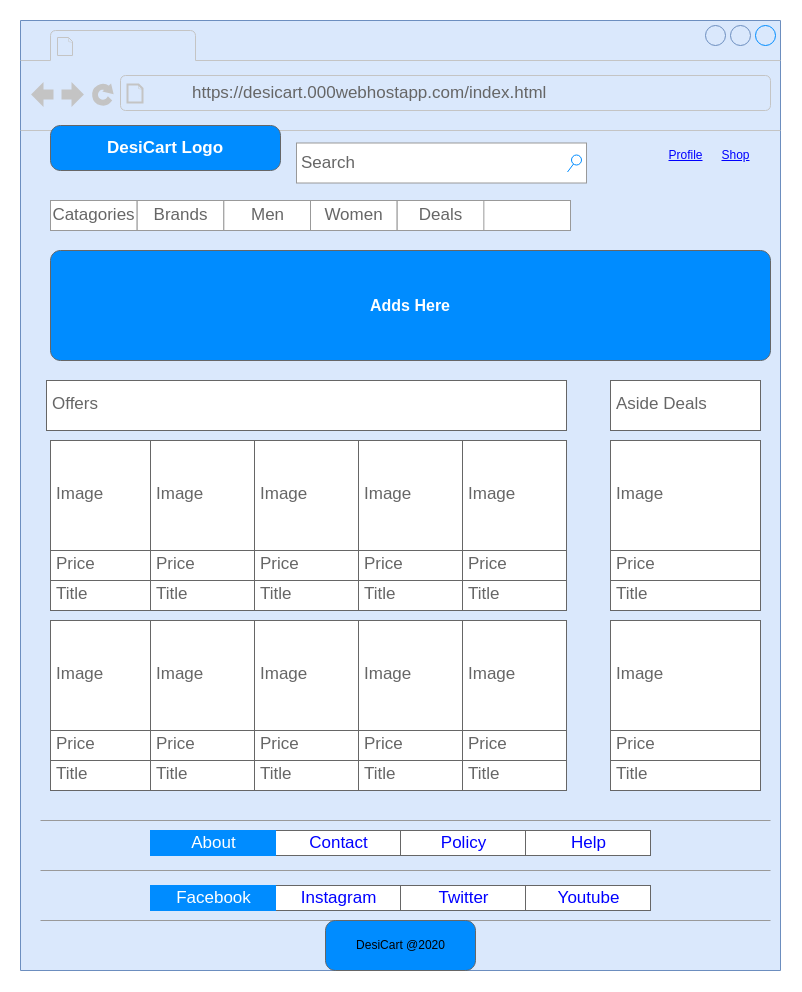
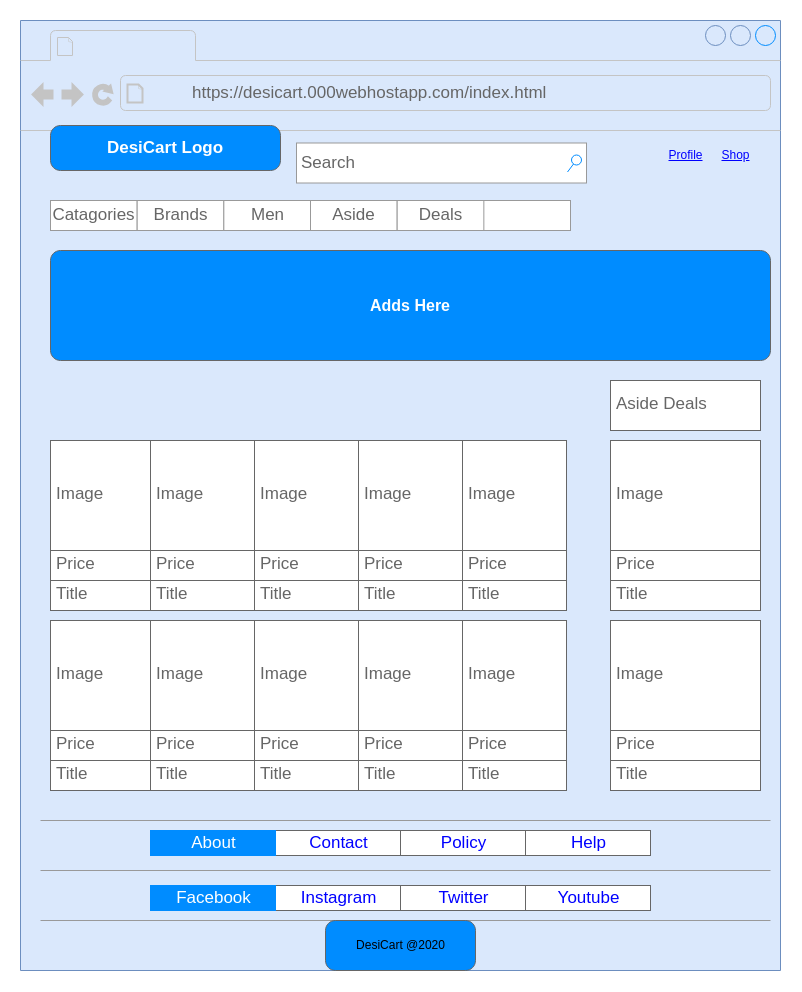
node "Women": label "Women" -> "Aside"
node "Offers": removed
